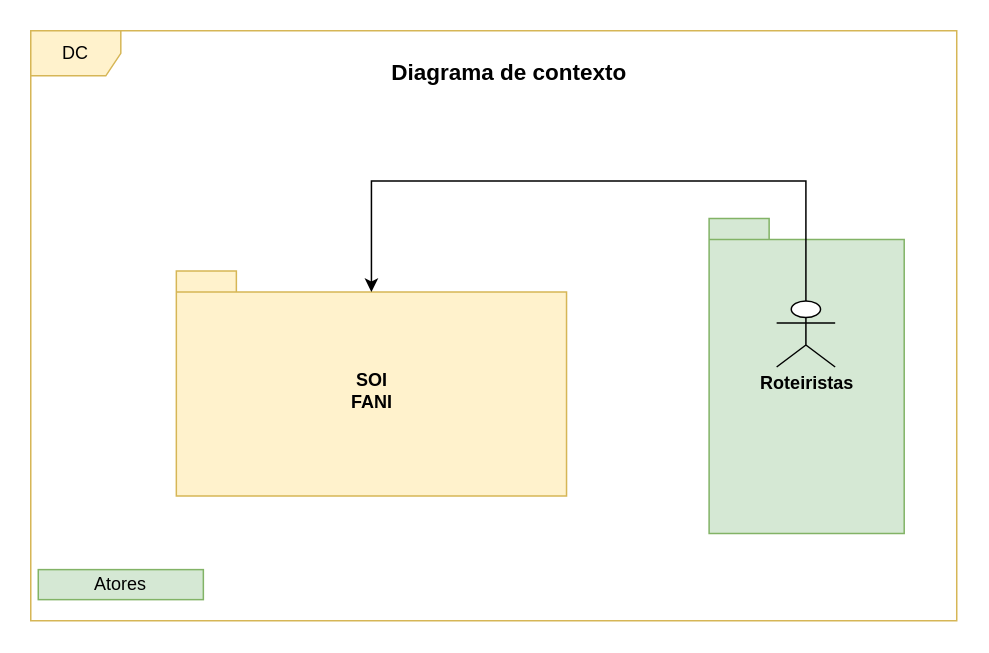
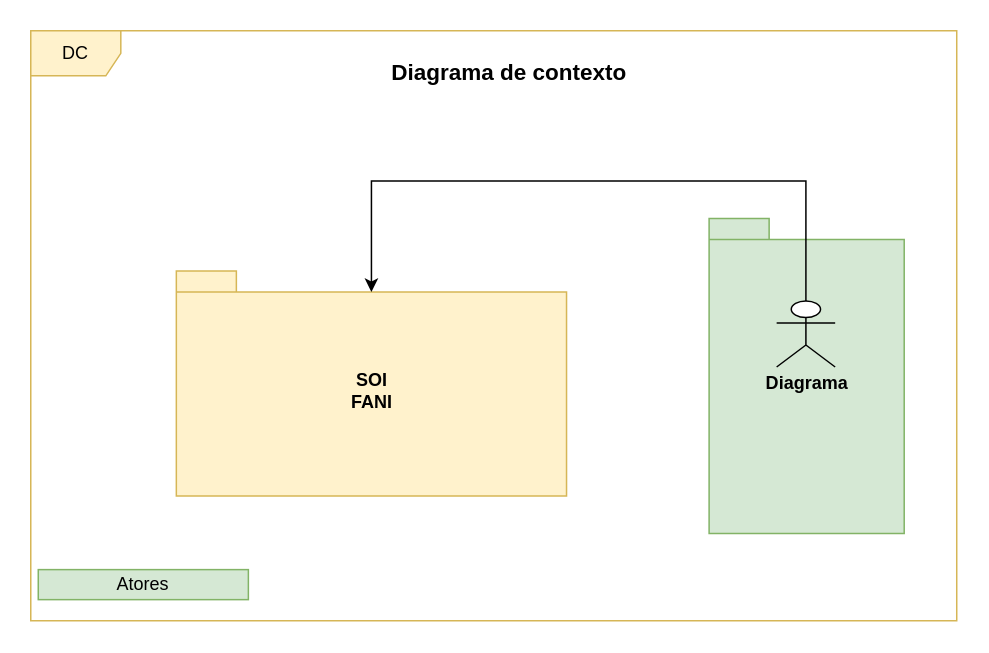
node "Roteiristas": label "Roteiristas" -> "Diagrama"
node "Atores": size 165x30 -> 210x30
